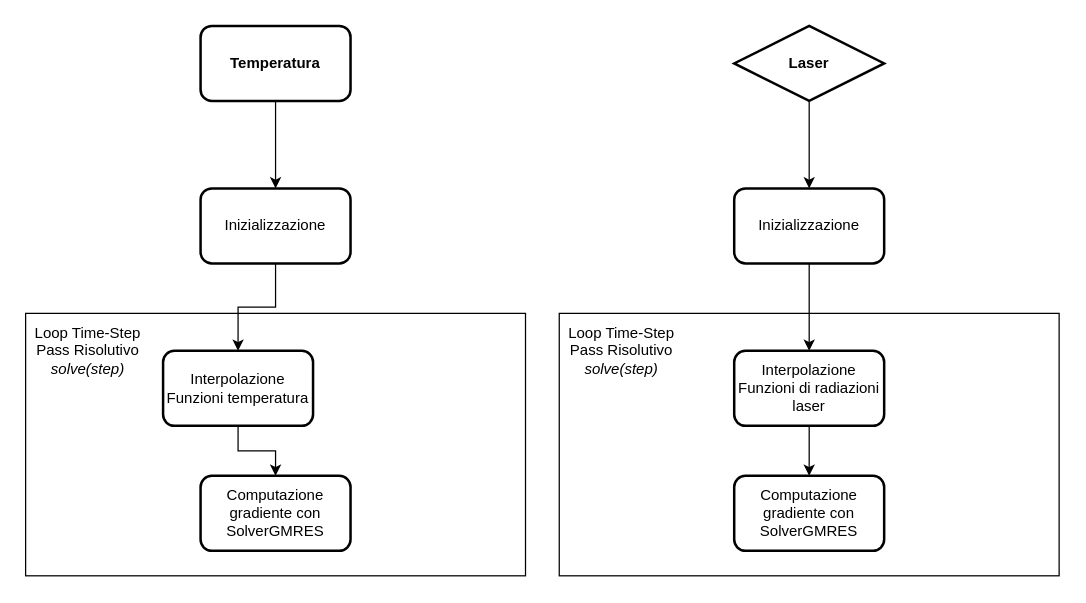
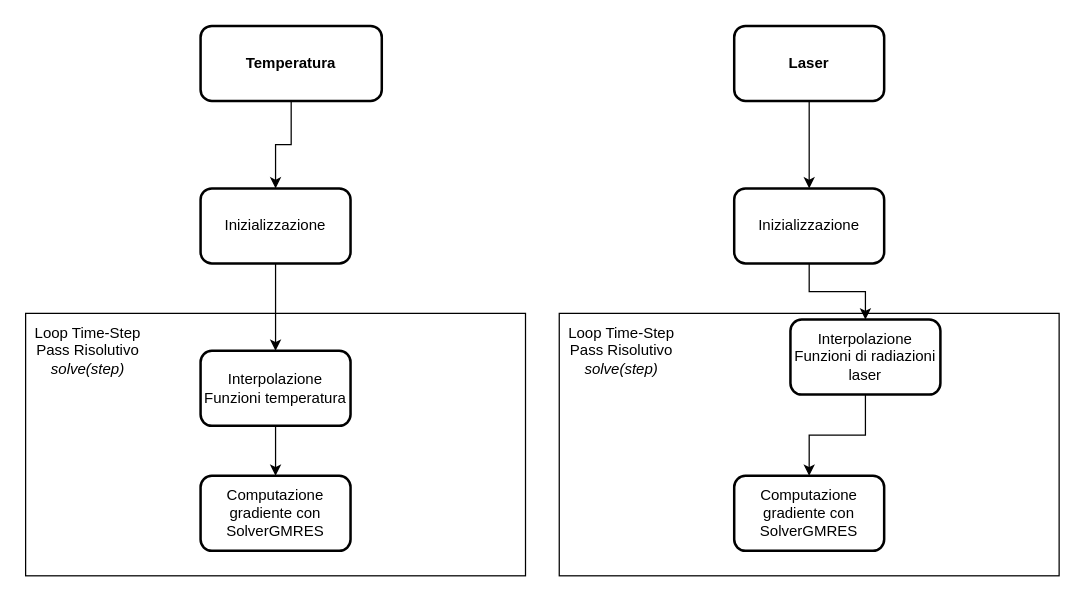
node "Temperatura": size 150x75 -> 181x75
node "Laser": shape diamond -> rounded rectangle
node "Interpolazione Funzioni temperatura": moved (238, 388) -> (276, 388)
node "Interpolazione Funzioni di radiazioni laser": moved (809, 388) -> (866, 357)
